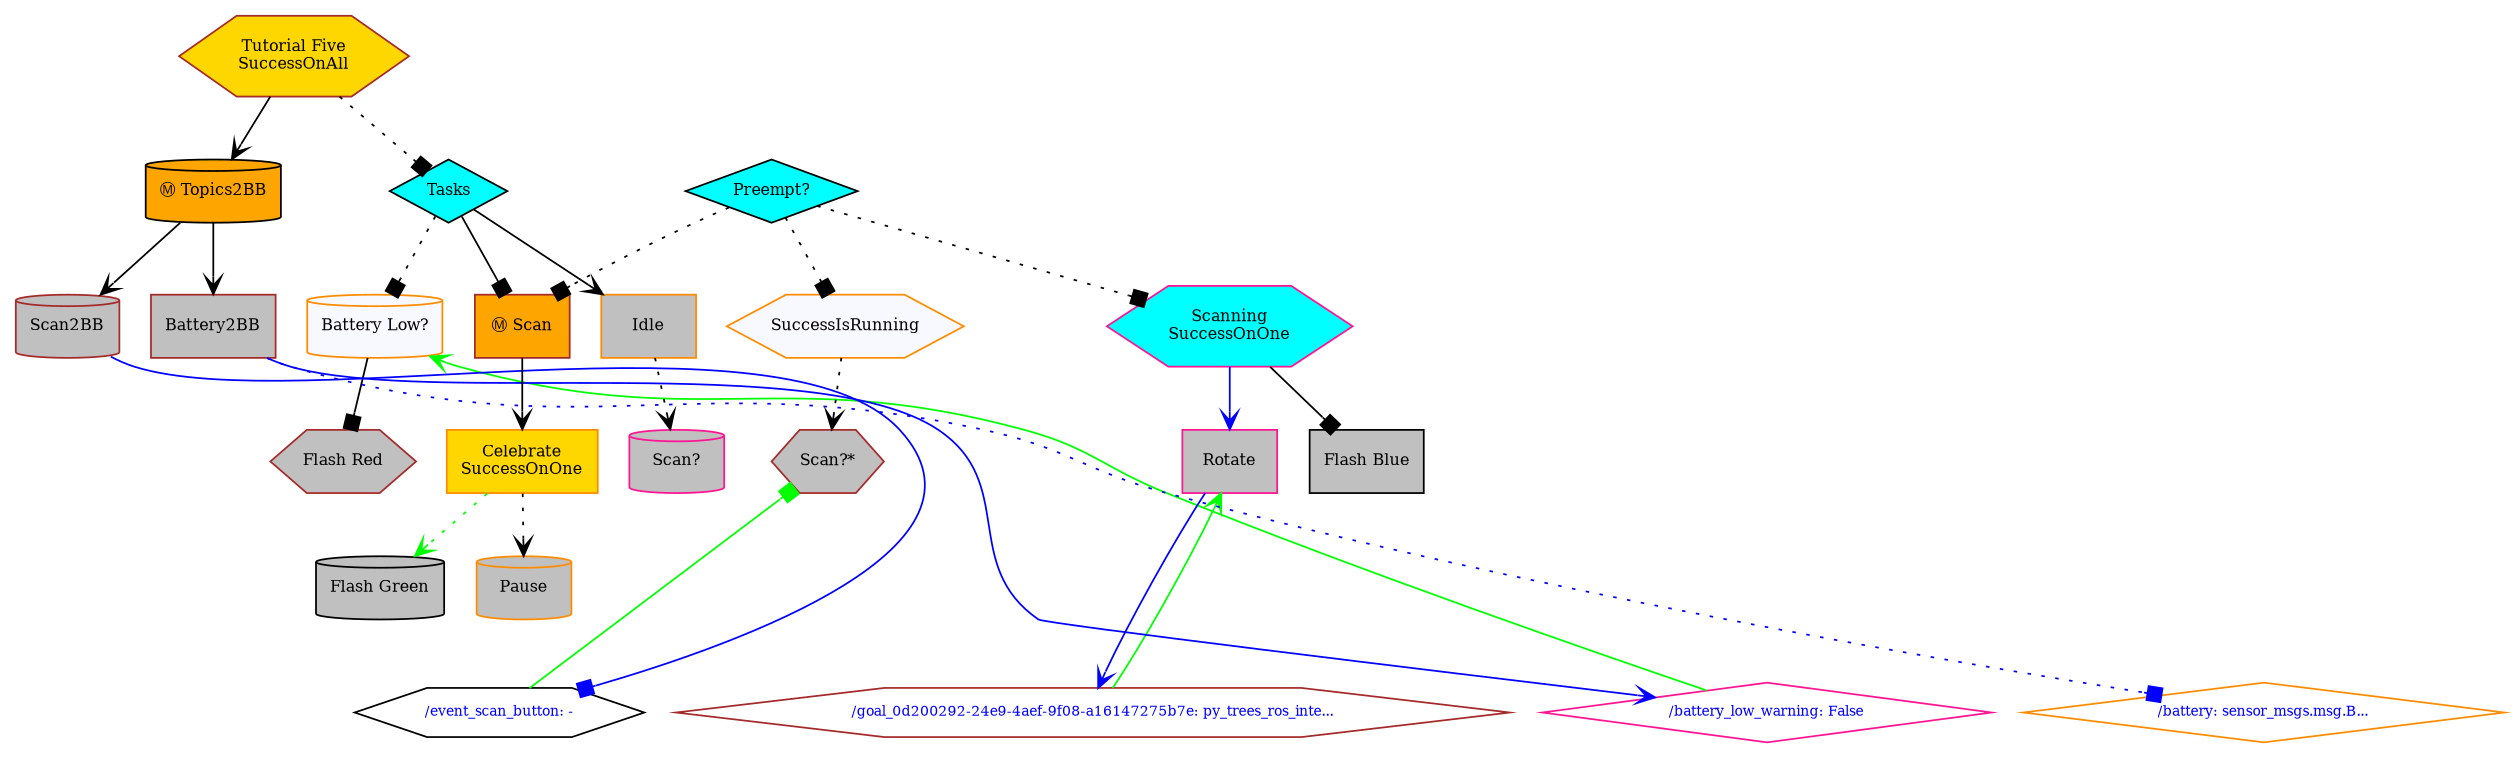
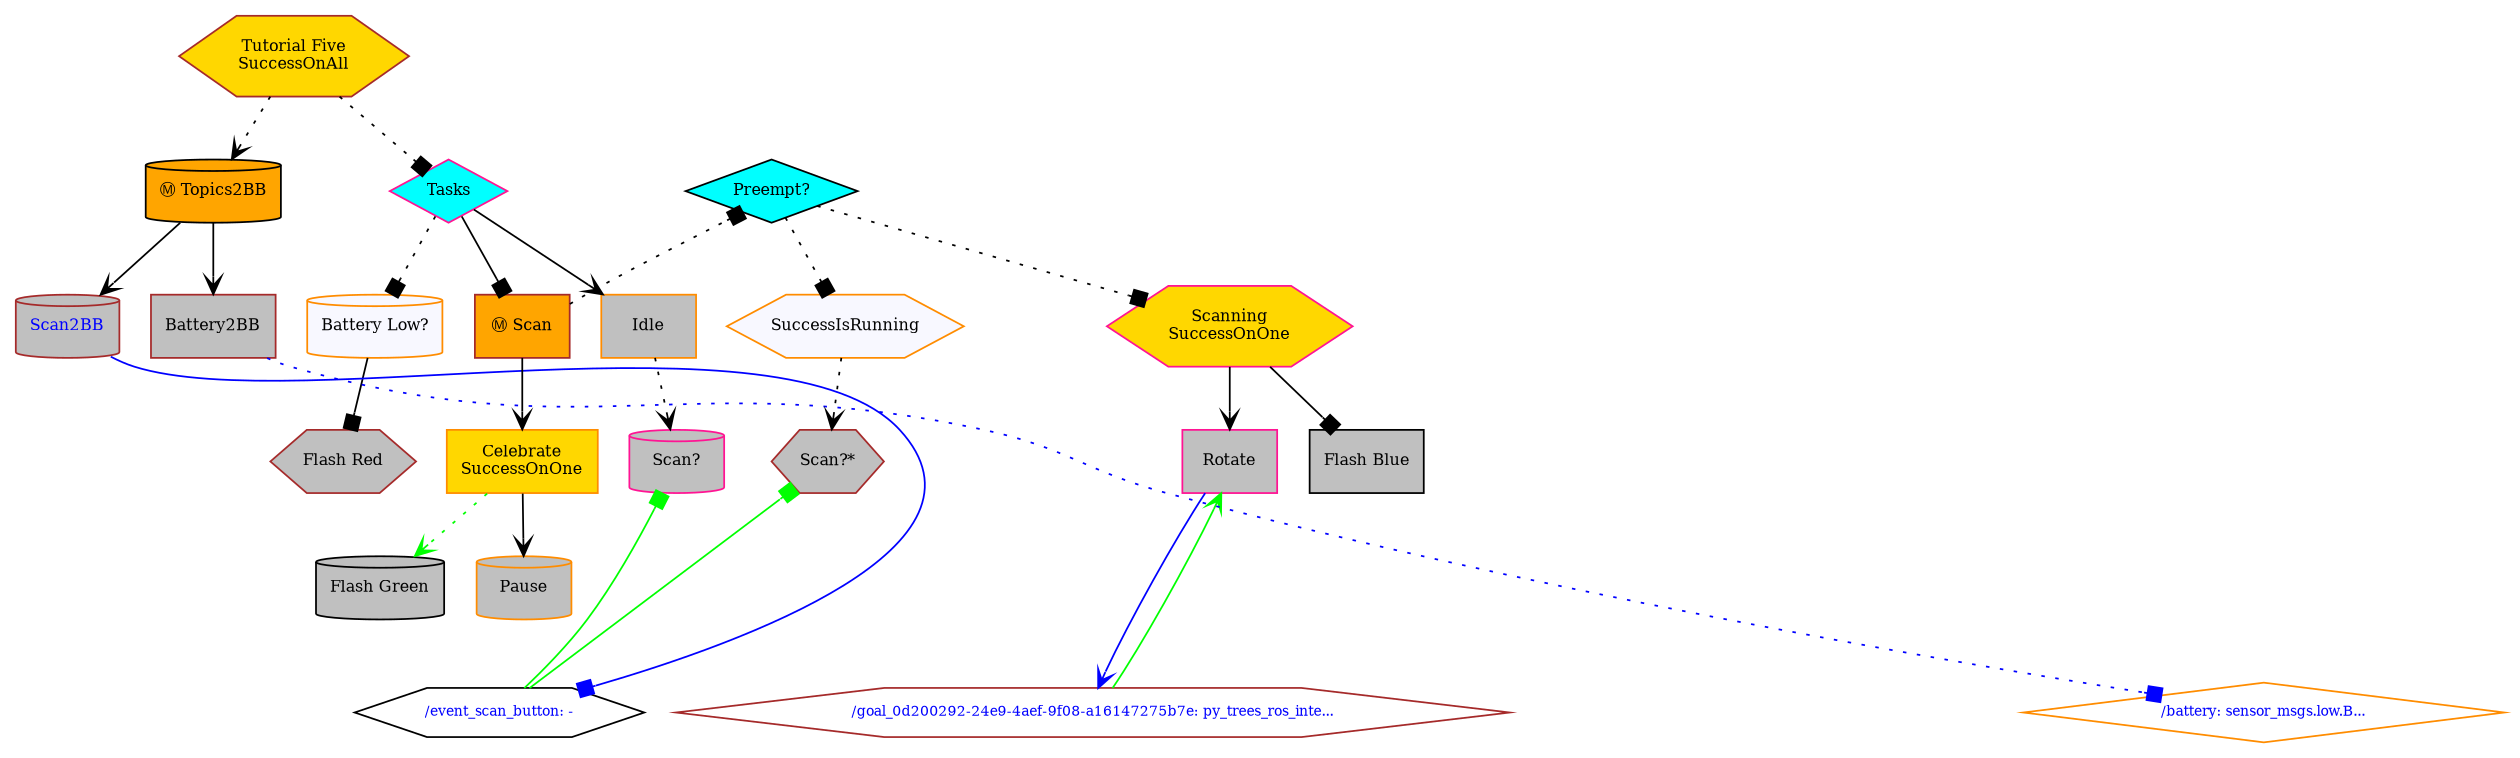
edge "Tutorial Five SuccessOnAll" -> "Ⓜ Topics2BB": style solid -> dotted
node "Tasks": color black -> deeppink
edge "Preempt?" -> "Ⓜ Scan": reversed
node "Scan2BB": fontcolor black -> blue
node "Scanning SuccessOnOne": fillcolor cyan -> gold
edge "Scanning SuccessOnOne" -> "Rotate": color blue -> black
edge "Celebrate SuccessOnOne" -> "Pause": style dotted -> solid
edge "/event_scan_button: -" -> "Scan?": added
node "/battery_low_warning: False": removed
node "/battery: sensor_msgs.msg.B...": label "/battery: sensor_msgs.msg.B..." -> "/battery: sensor_msgs.low.B..."
